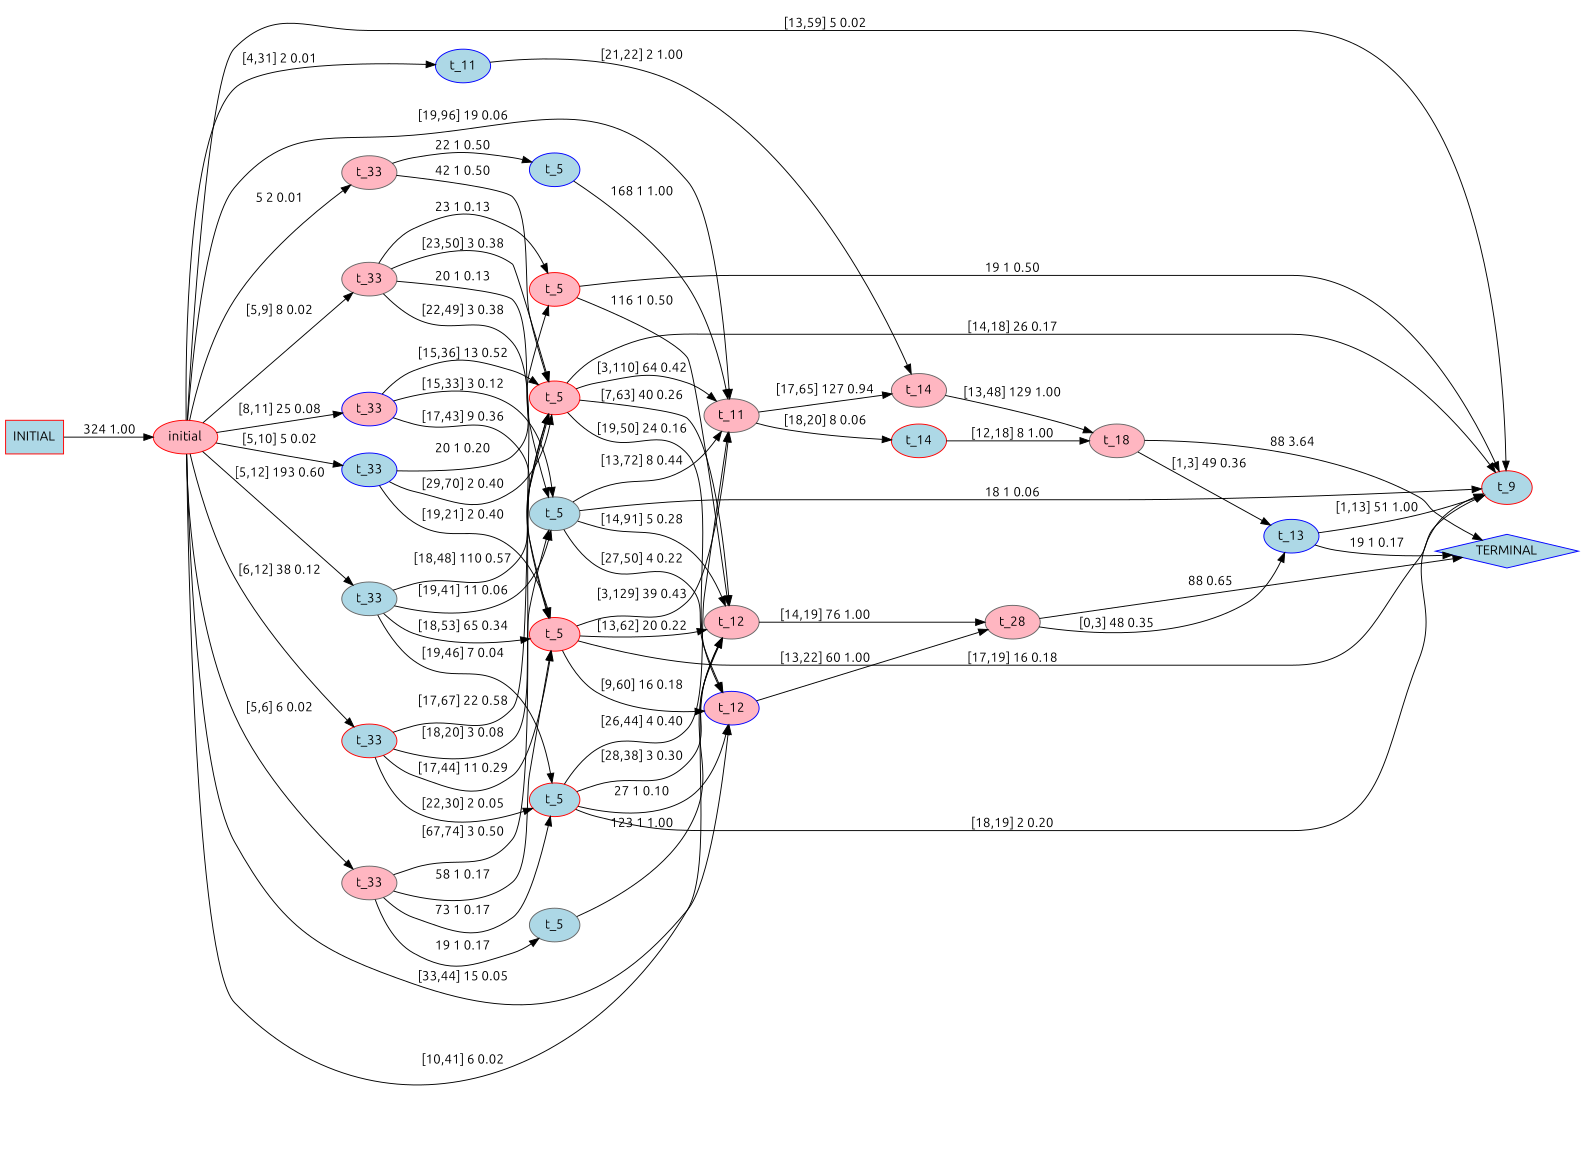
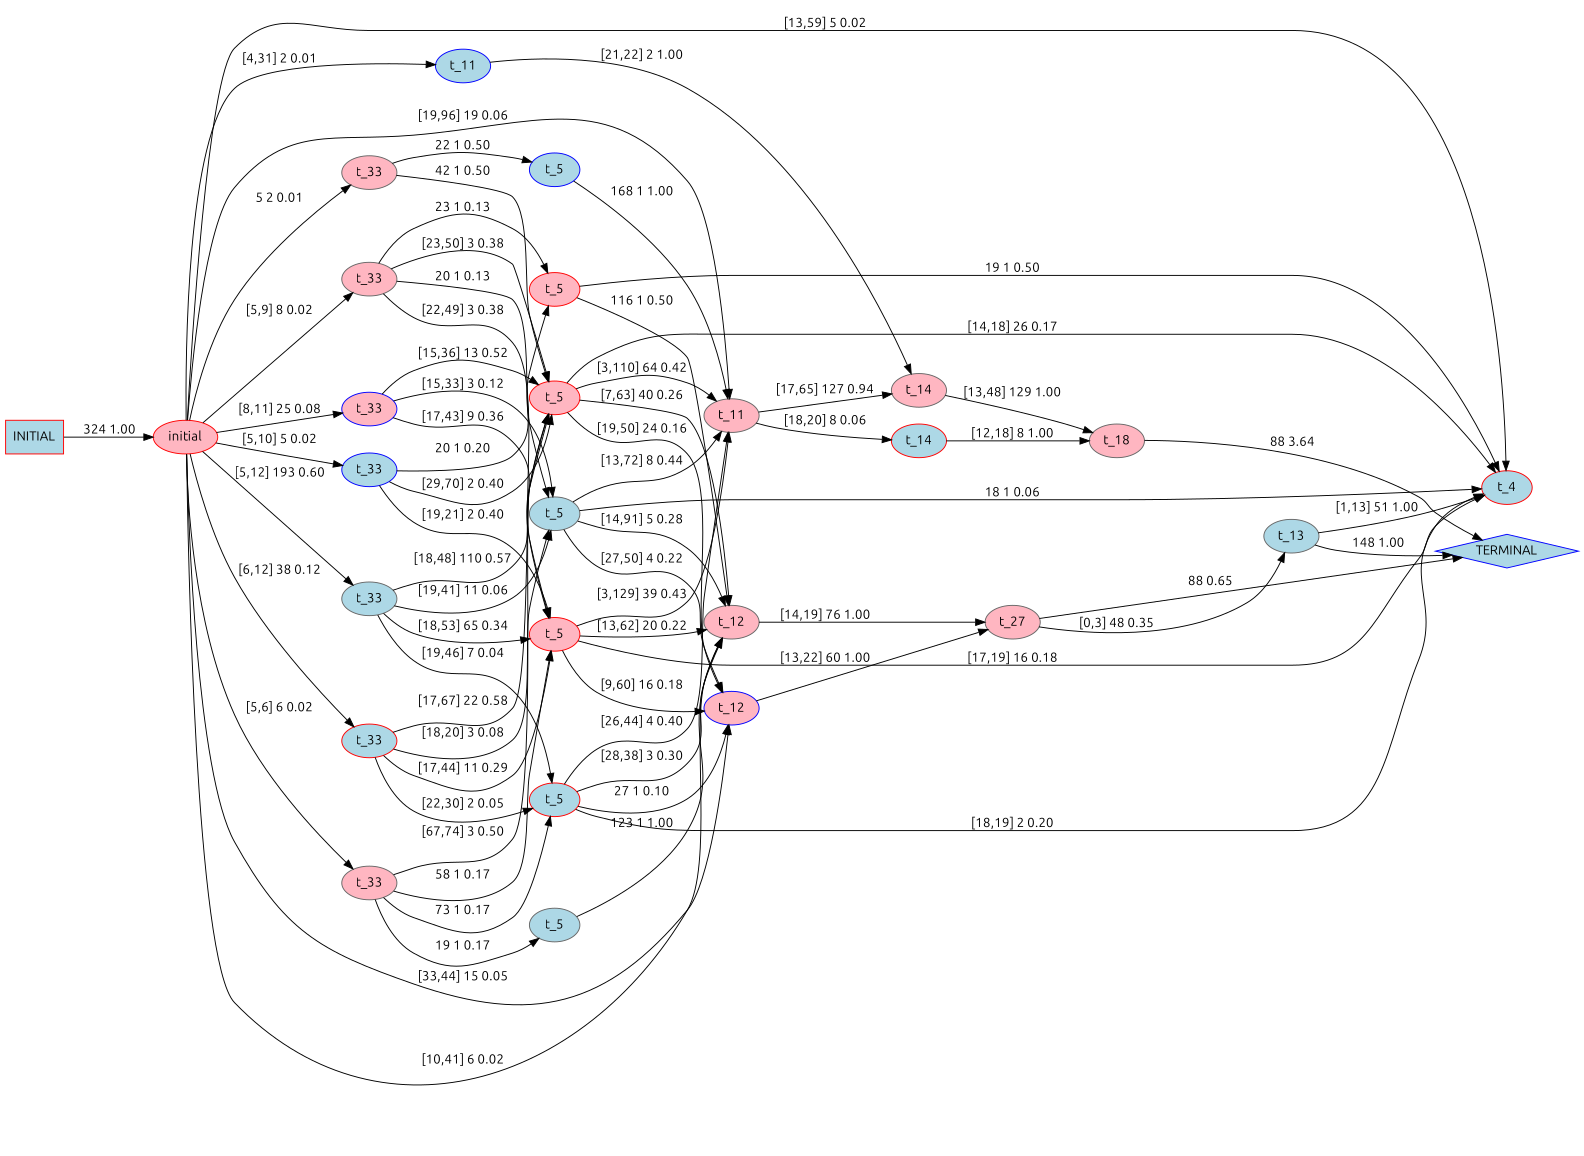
edge "t_18" -> "t_13": removed, label "[1,3] 49 0.36"
node "t_9": label "t_9" -> "t_4"
node "t_13": color blue -> gray40
edge "t_13" -> "TERMINAL": label "19 1 0.17" -> " 148 1.00"
node "t_28": label "t_28" -> "t_27"
